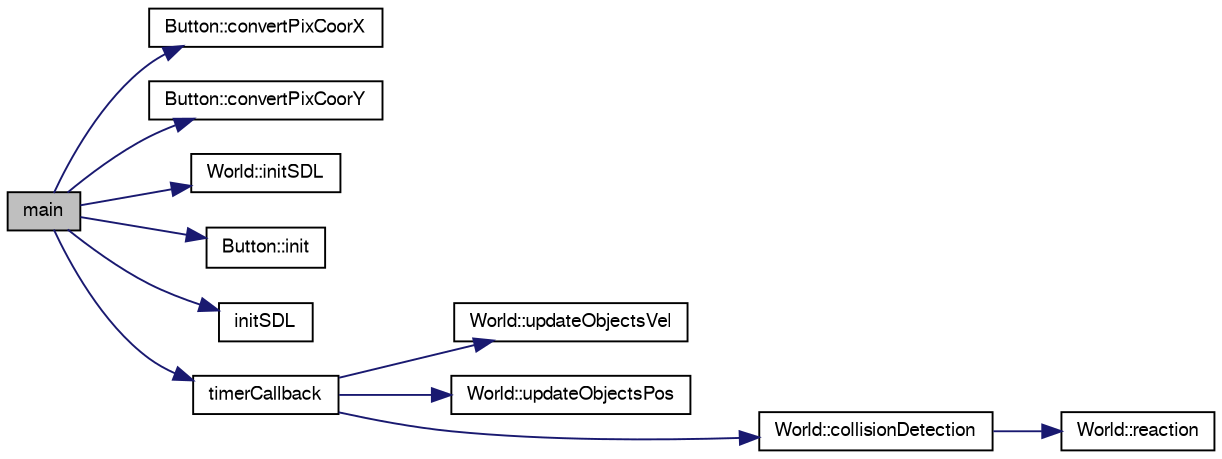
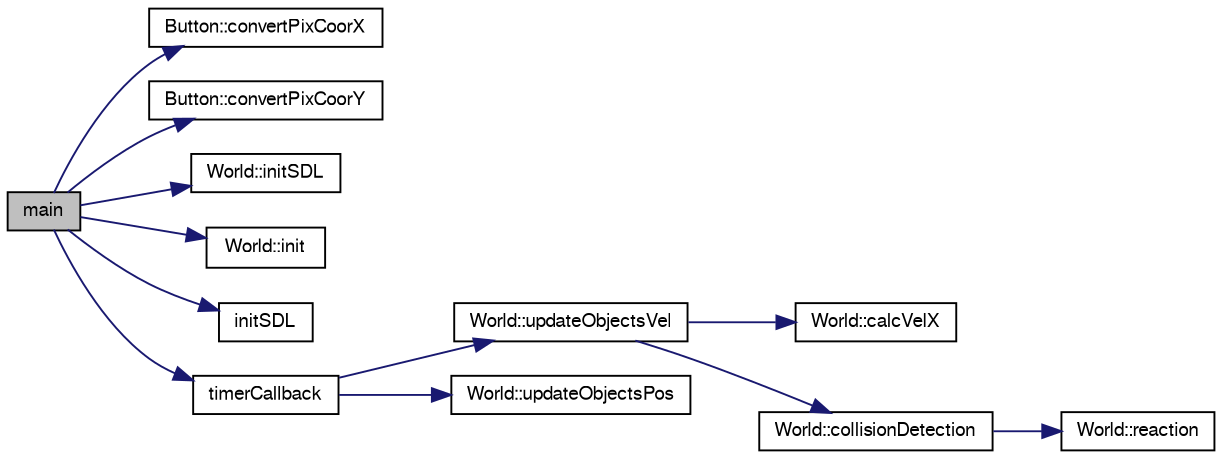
node "Button::init": label "Button::init" -> "World::init"
node "World::calcVelX": added
edge "timerCallback" -> "World::collisionDetection": now "World::updateObjectsVel" -> "World::collisionDetection"
